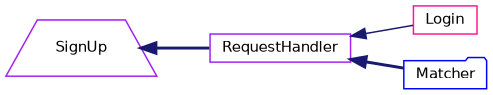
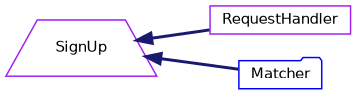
node "Login": removed
edge "Matcher" -> "RequestHandler": now "Matcher" -> "SignUp"
